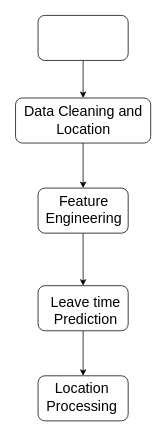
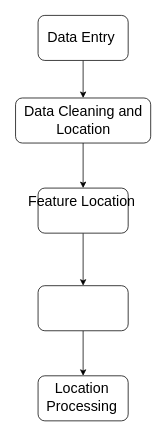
node "Data Entry": added
node "Feature Engineering": label "Feature Engineering" -> "Feature Location"
node "Leave time Prediction": removed
